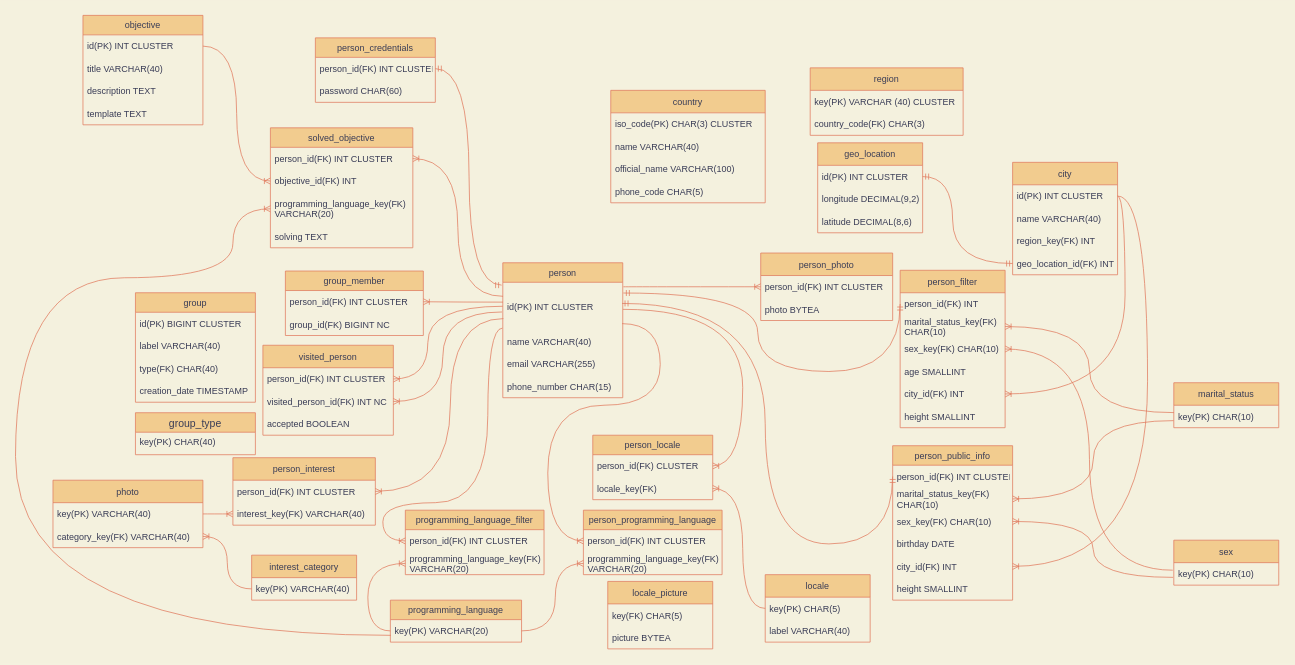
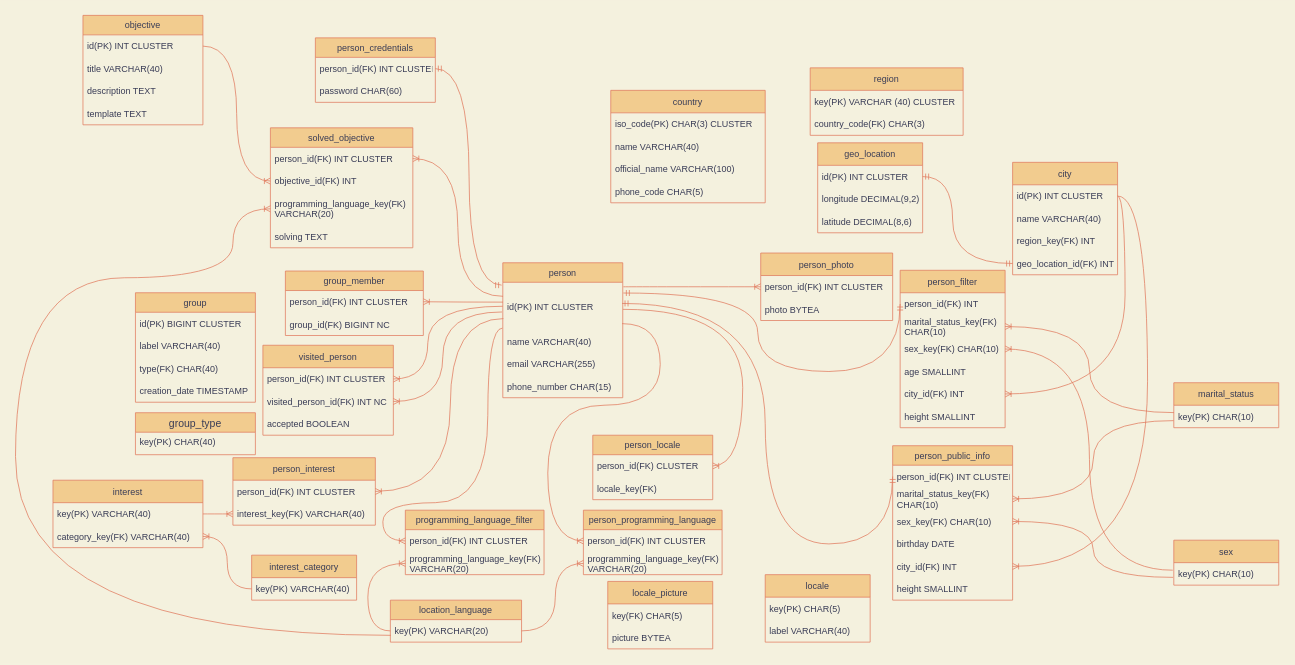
node "photo": label "photo" -> "interest"
edge "key(PK) CHAR(5)" -> "locale_key(FK)": removed
node "programming_language": label "programming_language" -> "location_language"
